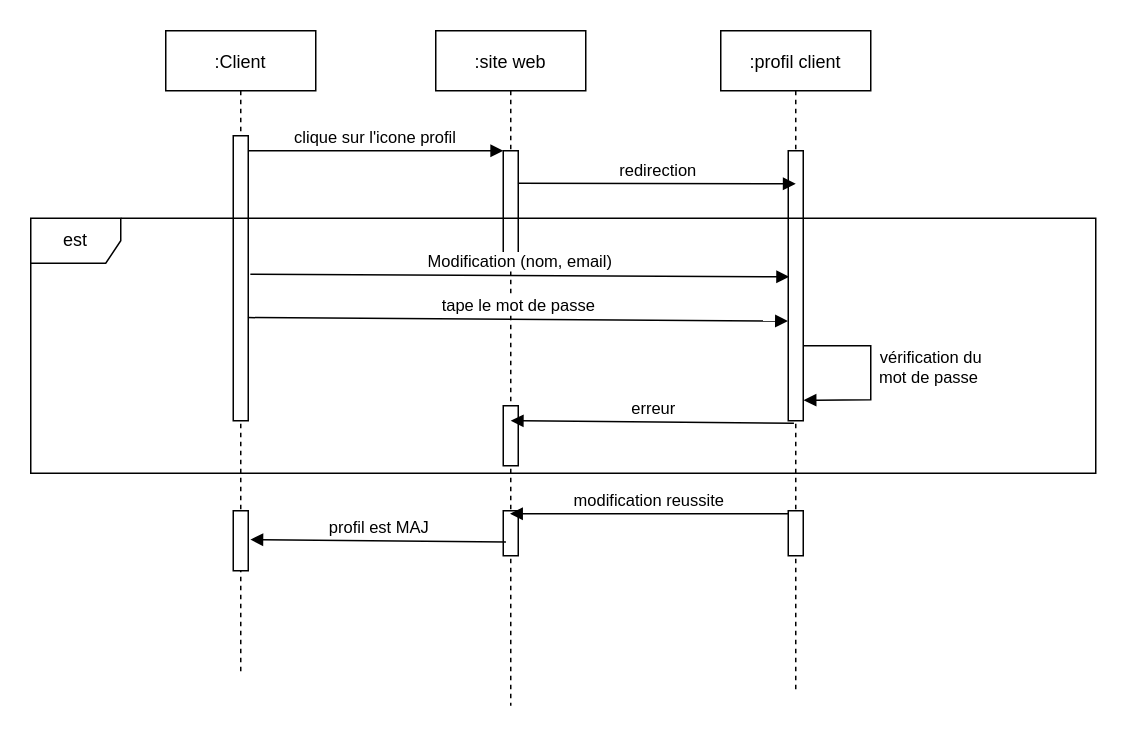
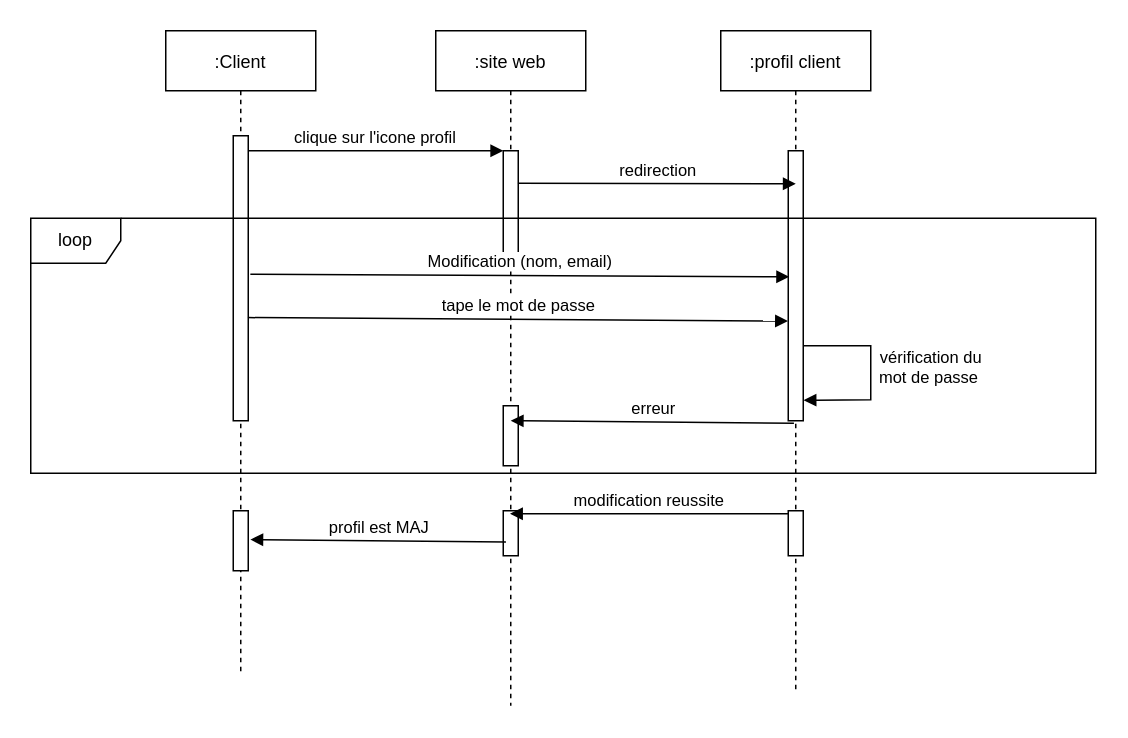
node "est": label "est" -> "loop"
